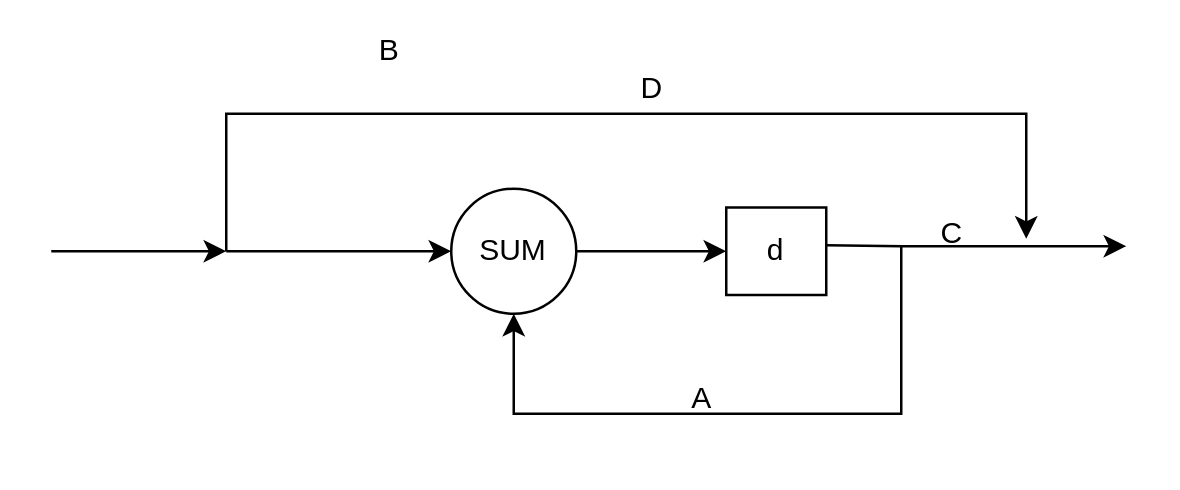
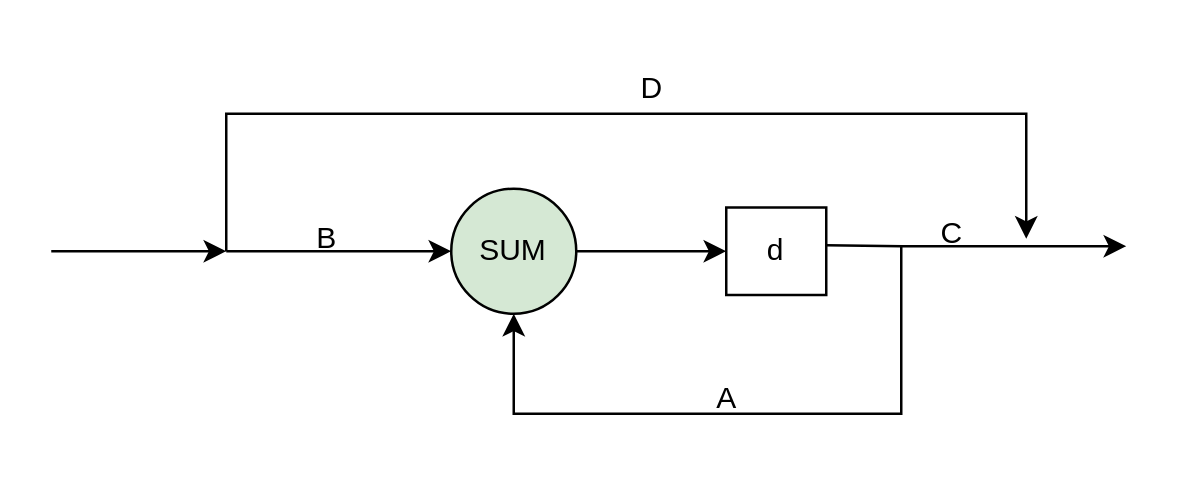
node "B": moved (389, 51) -> (326, 239)
node "SUM": fillcolor #ffffff -> #d5e8d4
node "A": moved (701, 399) -> (726, 399)
